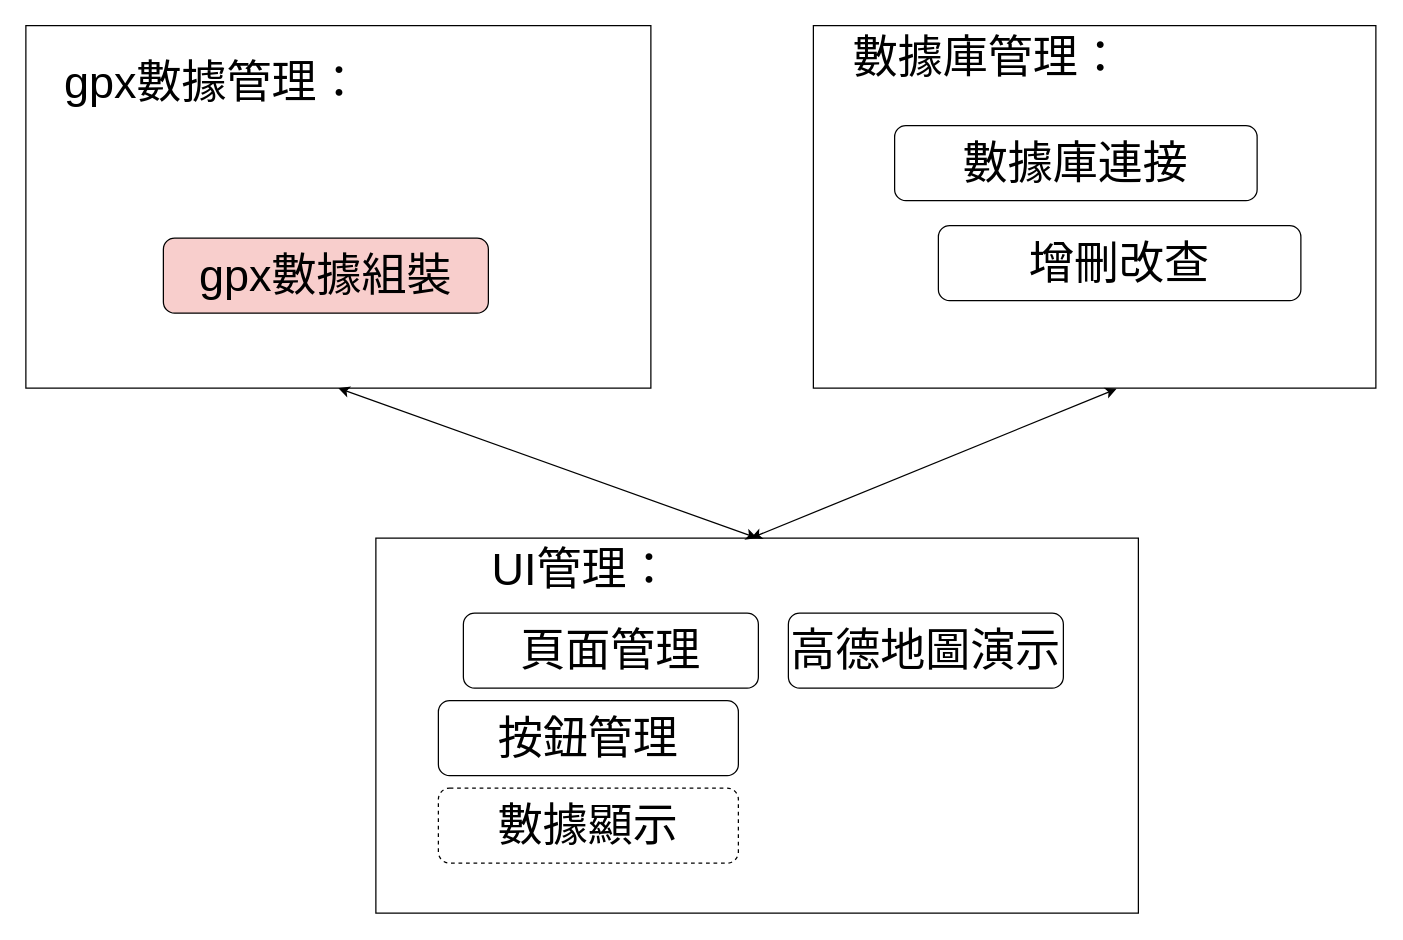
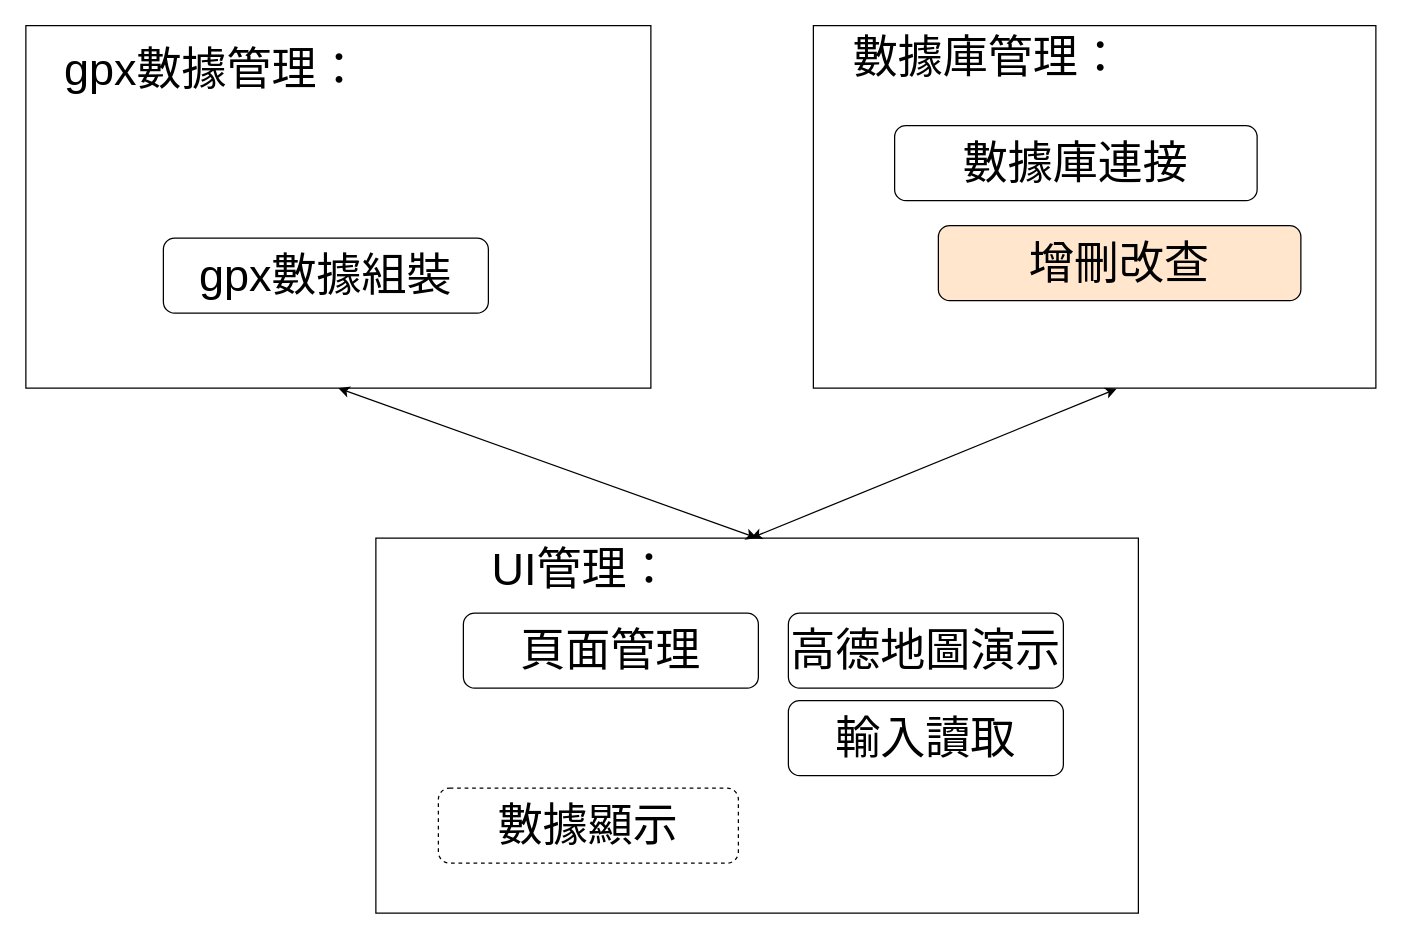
node "gpx數據管理：": moved (213, 82) -> (213, 69)
node "增刪改查": fillcolor #ffffff -> #ffe6cc
node "gpx數據組裝": fillcolor #f8cecc -> #ffffff
node "按鈕管理": removed
node "輸入讀取": added
